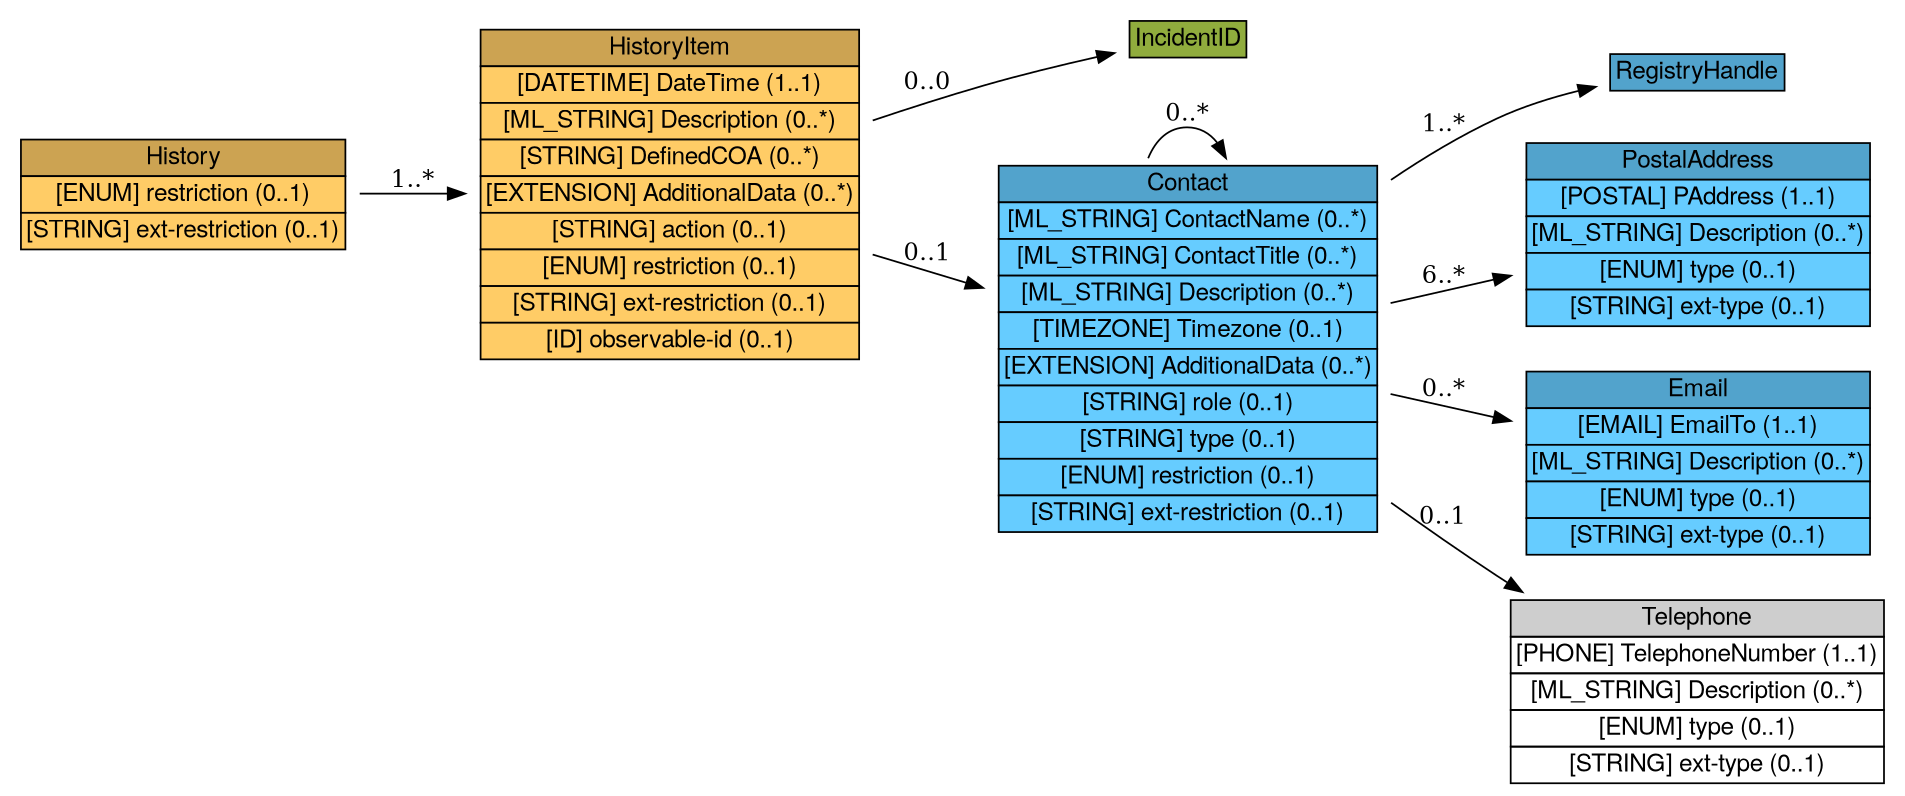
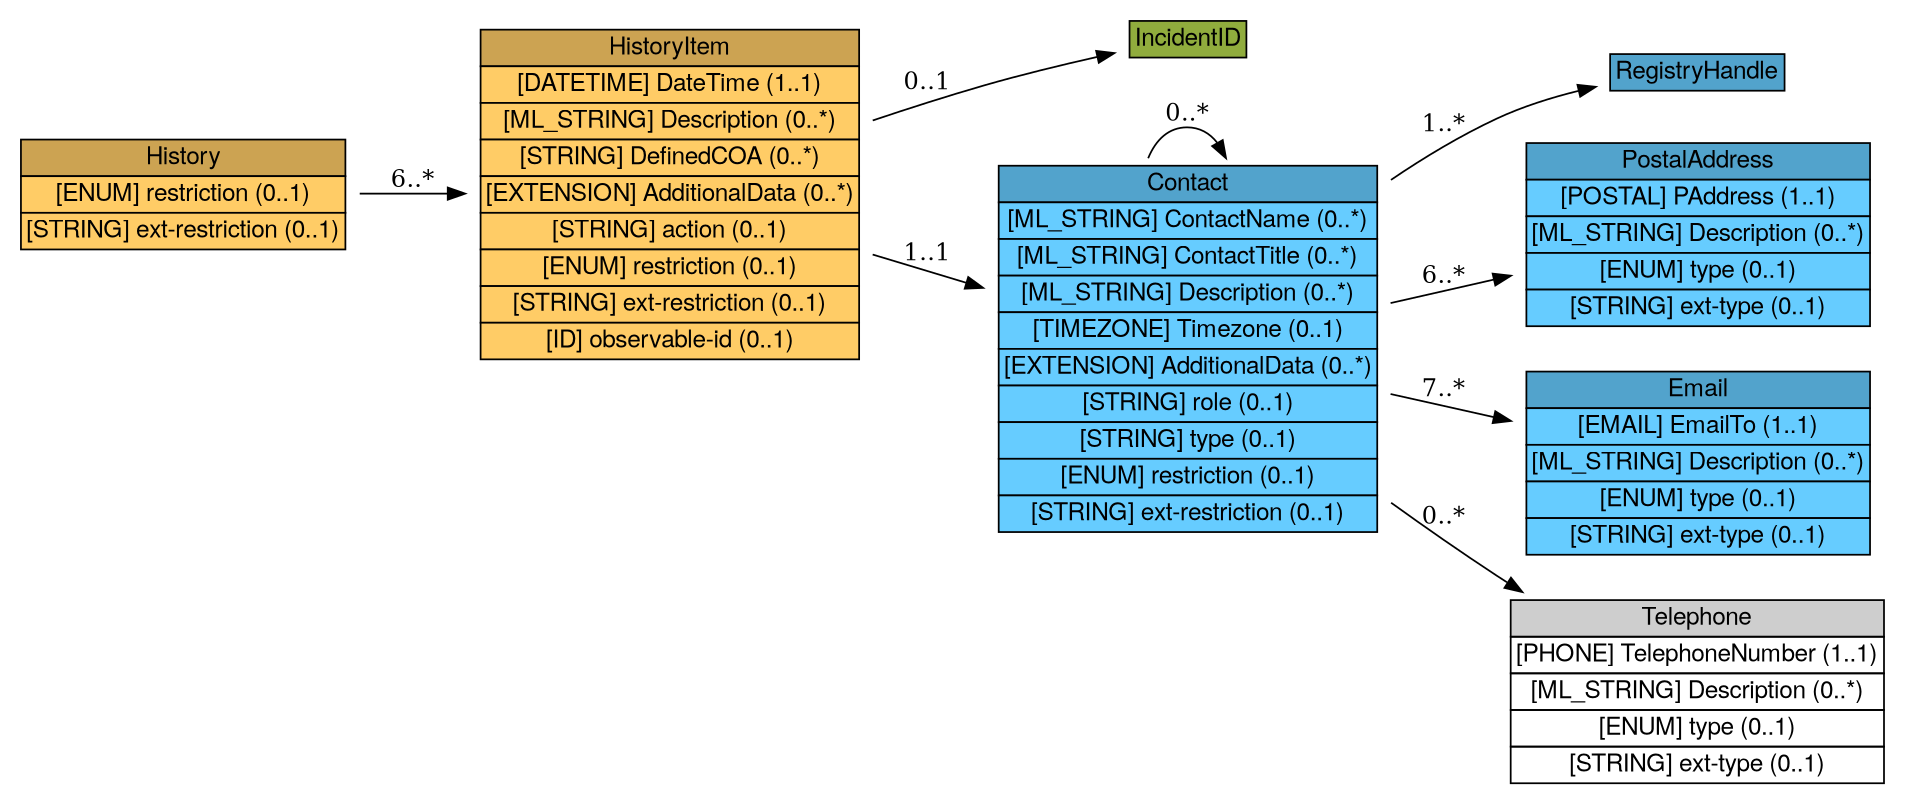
edge "HistoryItem" -> "IncidentID": label "0..0" -> "0..1"
edge "History" -> "HistoryItem": label "1..*" -> "6..*"
edge "HistoryItem" -> "Contact": label "0..1" -> "1..1"
edge "Contact" -> "Email": label "0..*" -> "7..*"
edge "Contact" -> "Telephone": label "0..1" -> "0..*"
